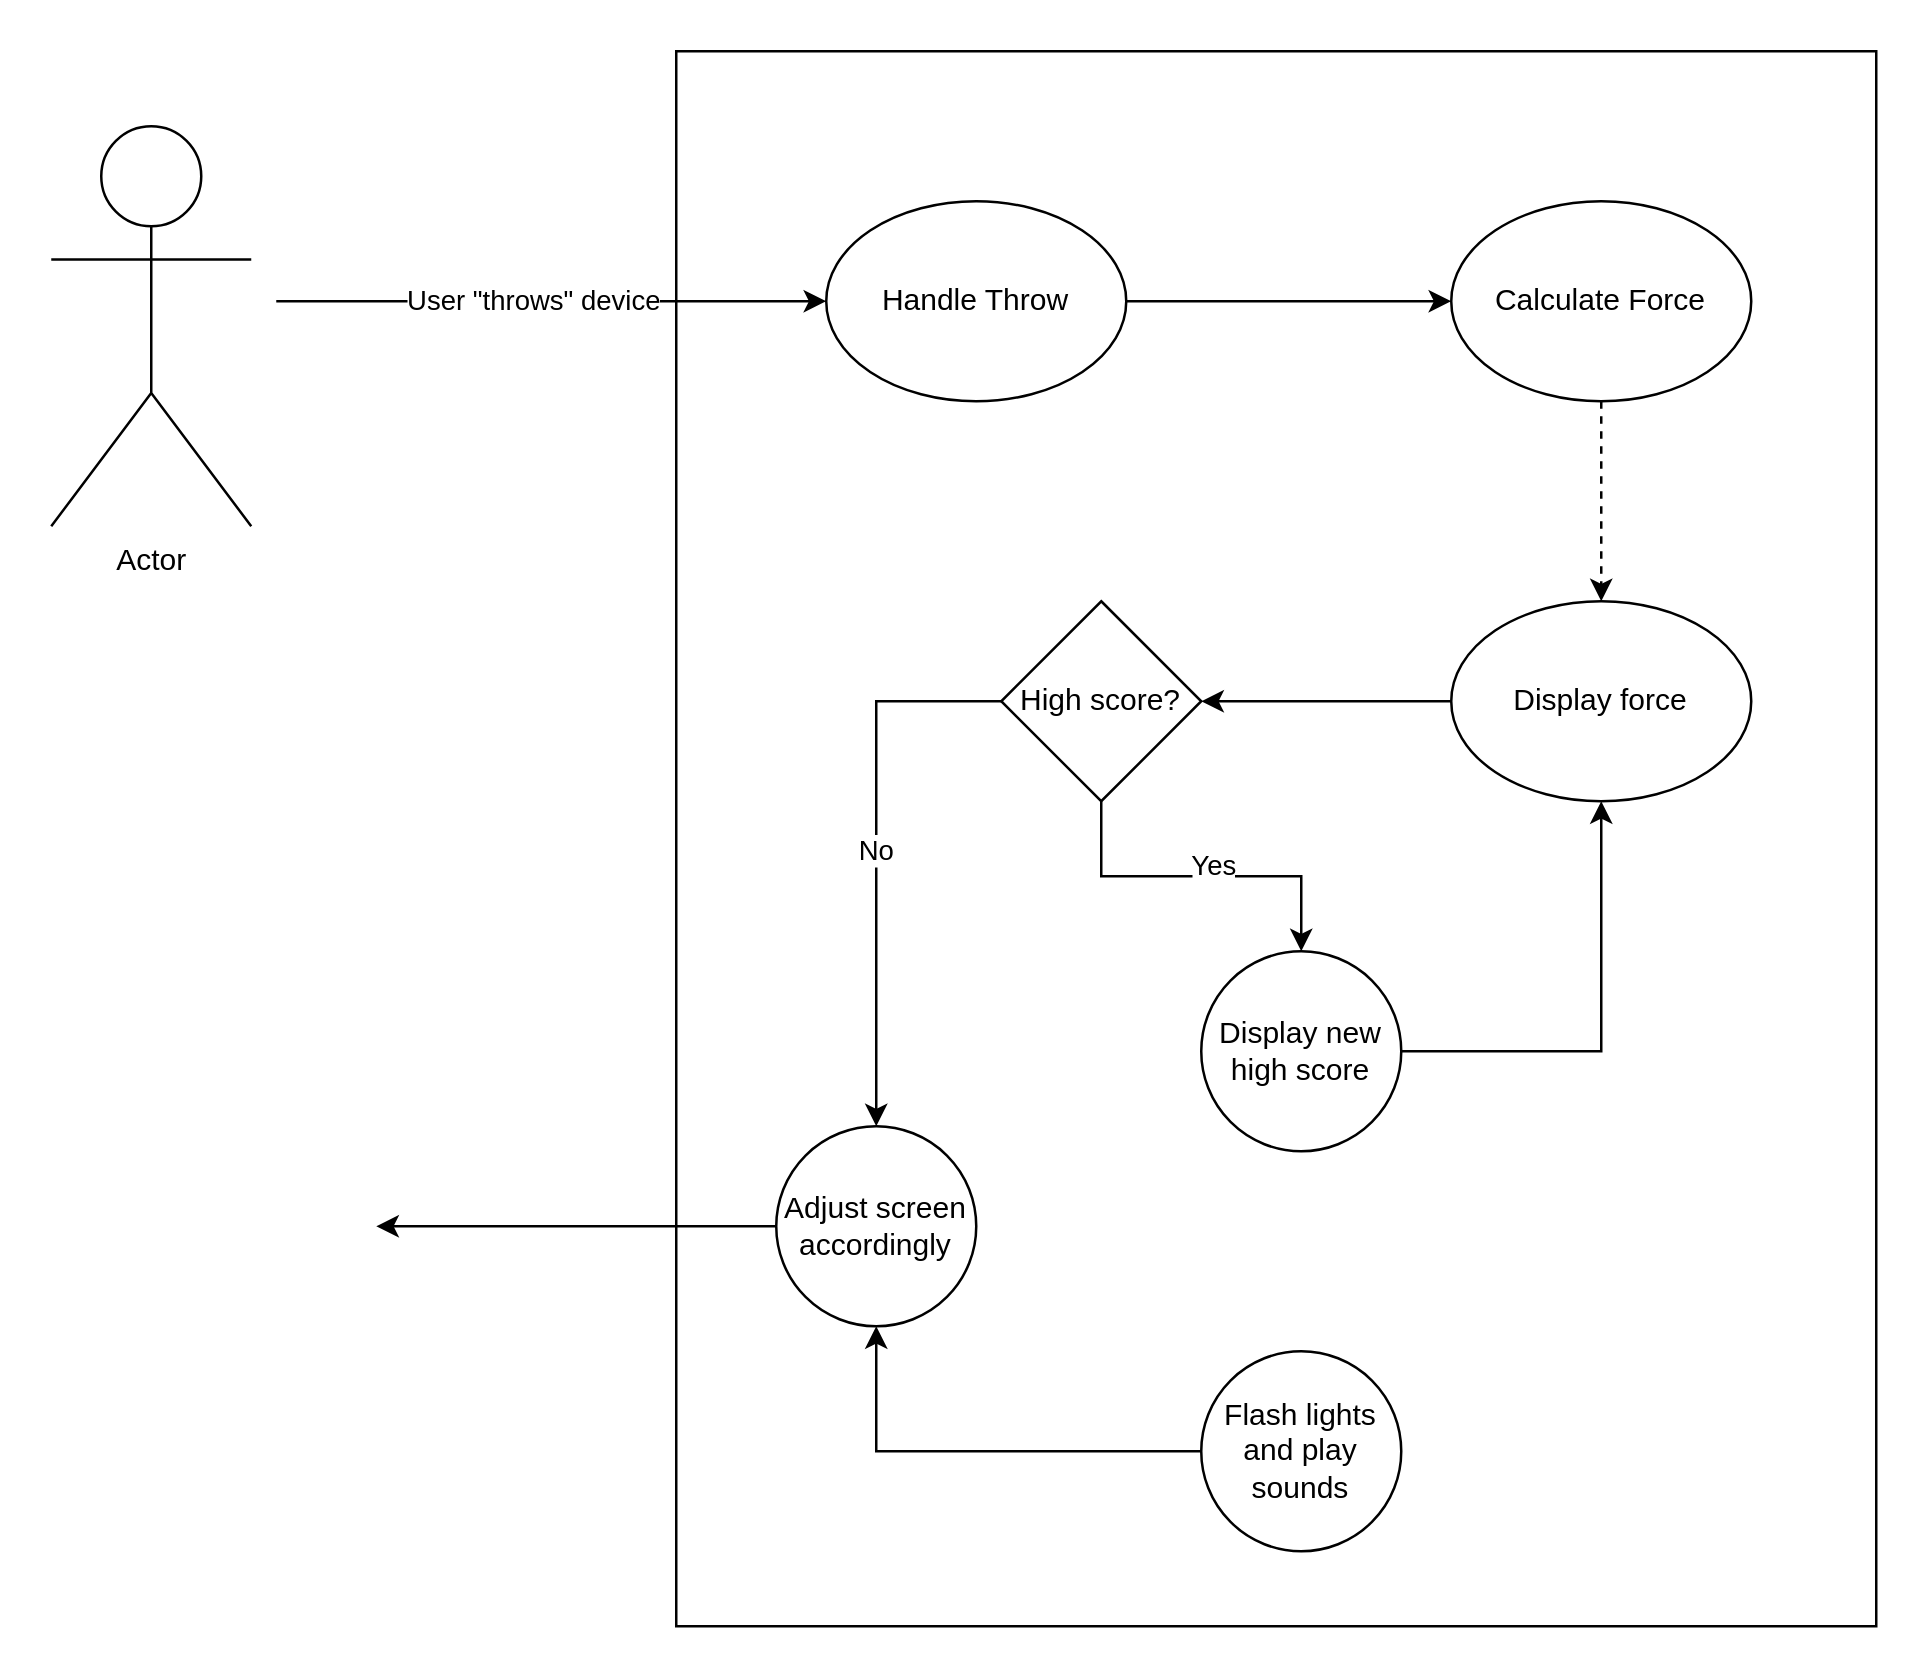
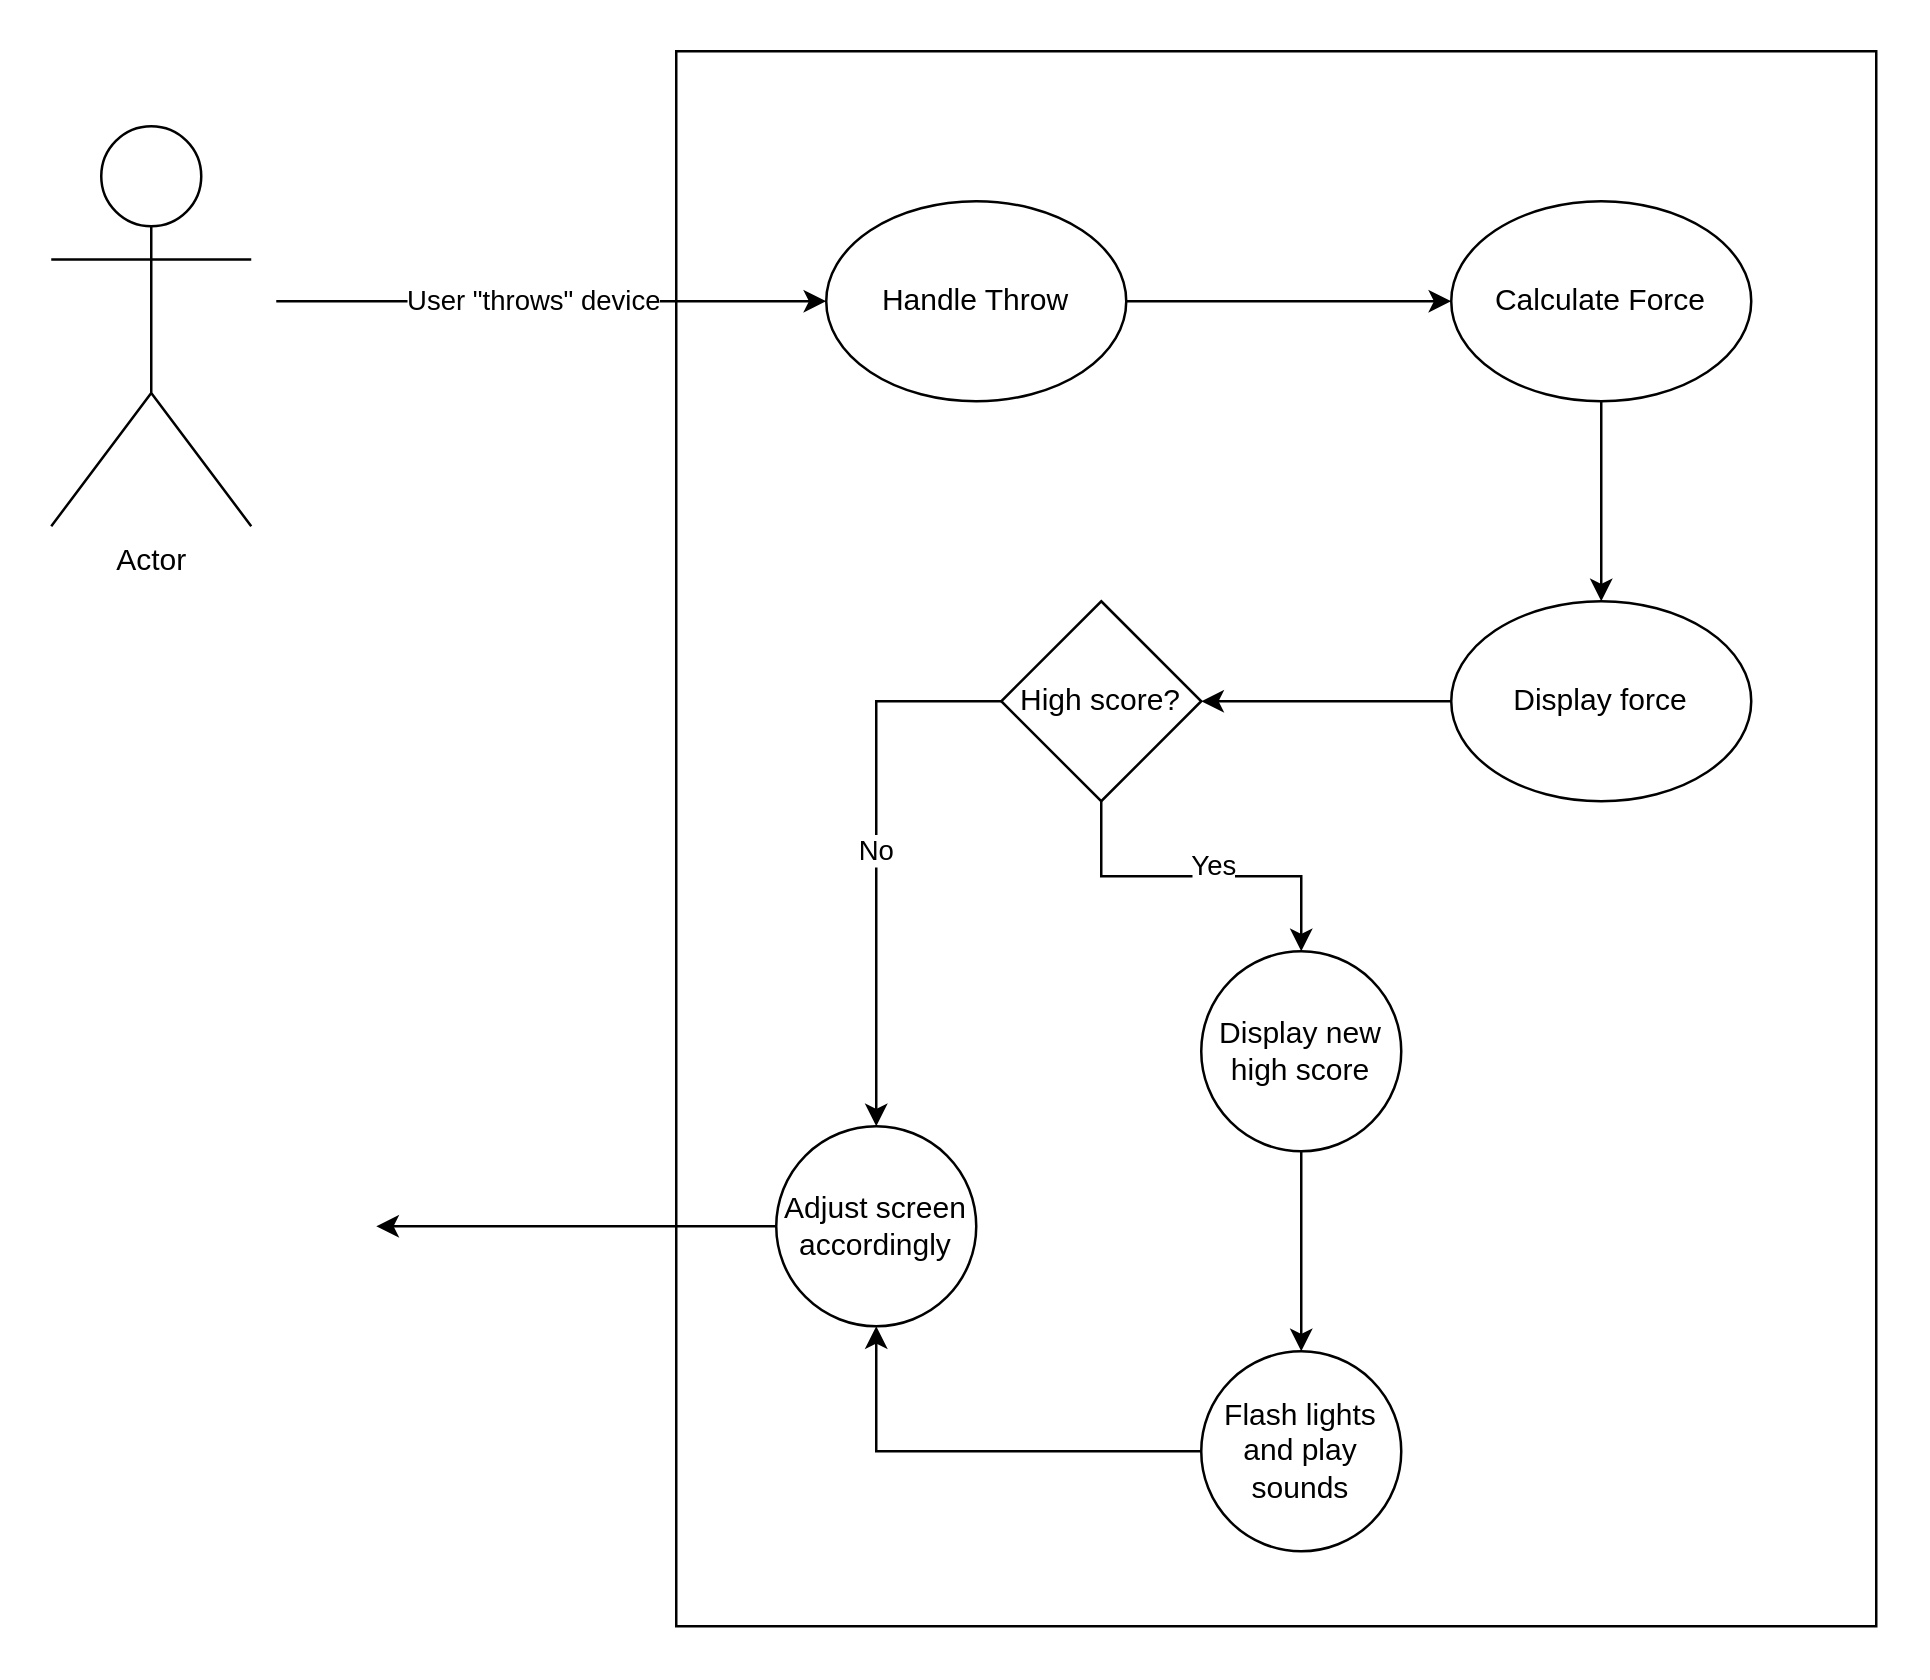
edge "Calculate Force" -> "Display force": style dashed -> solid
edge "Display new high score" -> "Display force": now "Display new high score" -> "Flash lights and play sounds"
